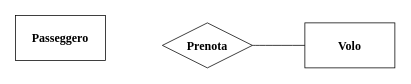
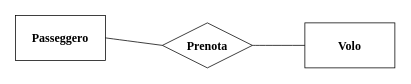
edge "Passeggero" -- "Prenota": added
